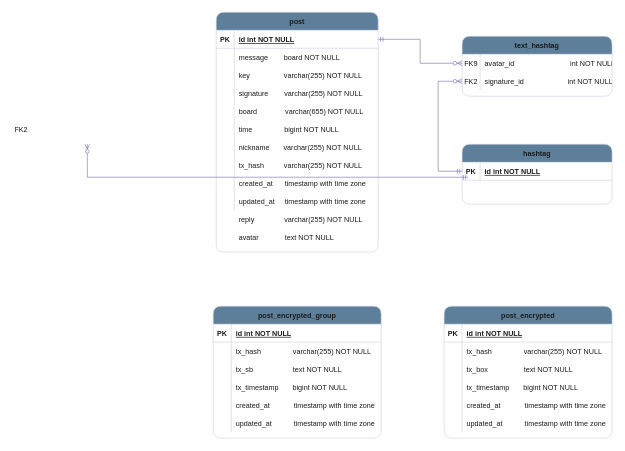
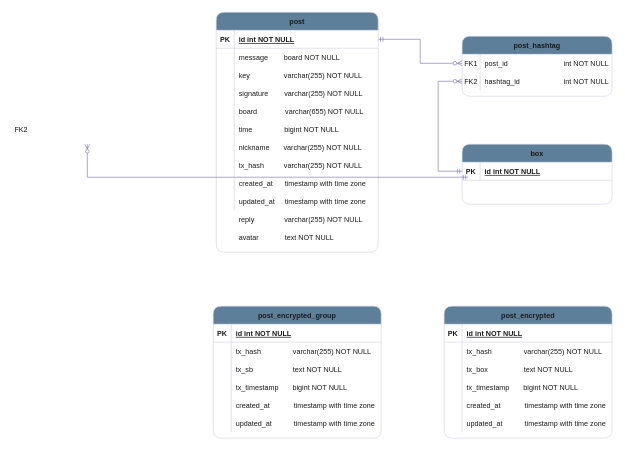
node "text_hashtag": label "text_hashtag" -> "post_hashtag"
node "FK9": label "FK9" -> "FK1"
node "avatar_id int NOT NULL": label "avatar_id int NOT NULL" -> "post_id int NOT NULL"
node "signature_id int NOT NULL": label "signature_id int NOT NULL" -> "hashtag_id int NOT NULL"
node "hashtag": label "hashtag" -> "box"
